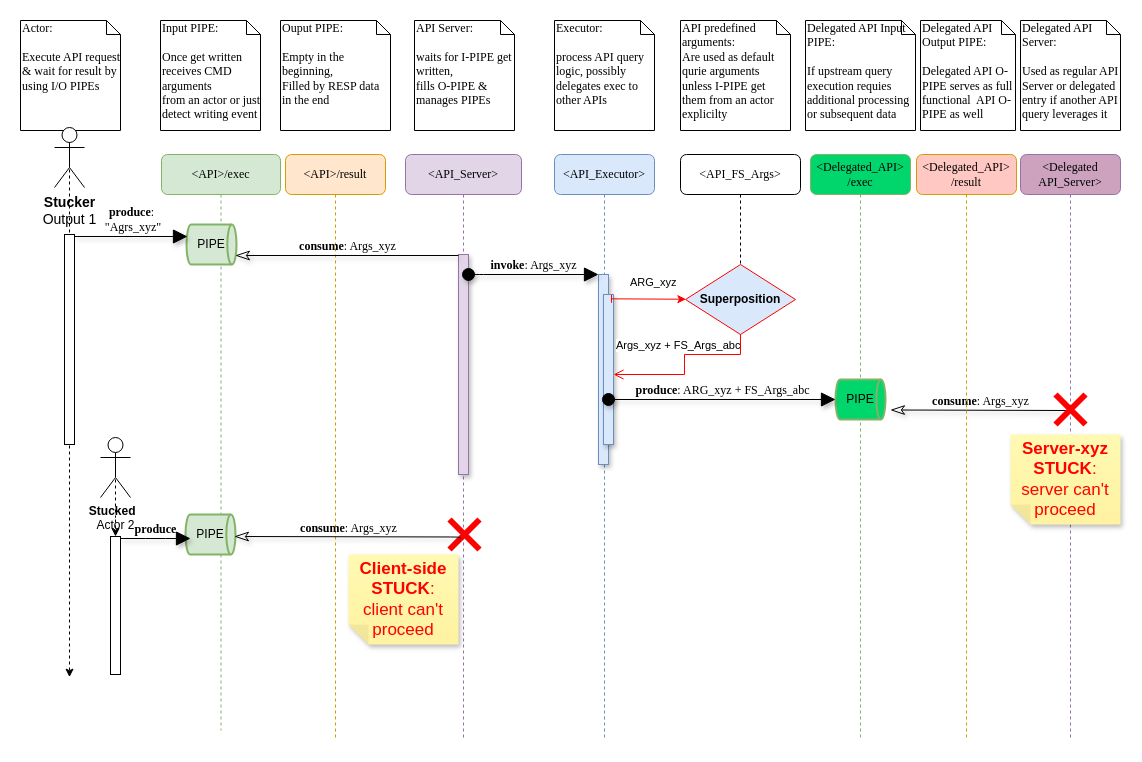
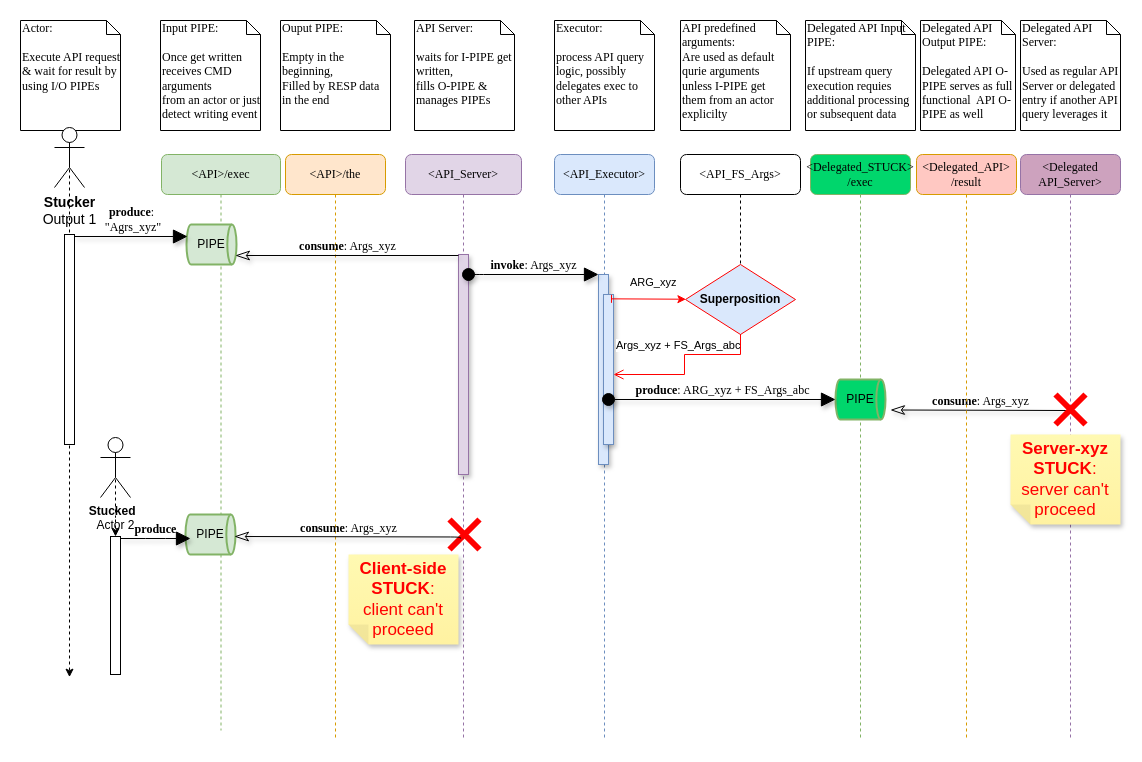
node "<API>/result": label "<API>/result" -> "<API>/the"
node "<Delegated_API> /exec": label "<Delegated_API> /exec" -> "<Delegated_STUCK> /exec"
